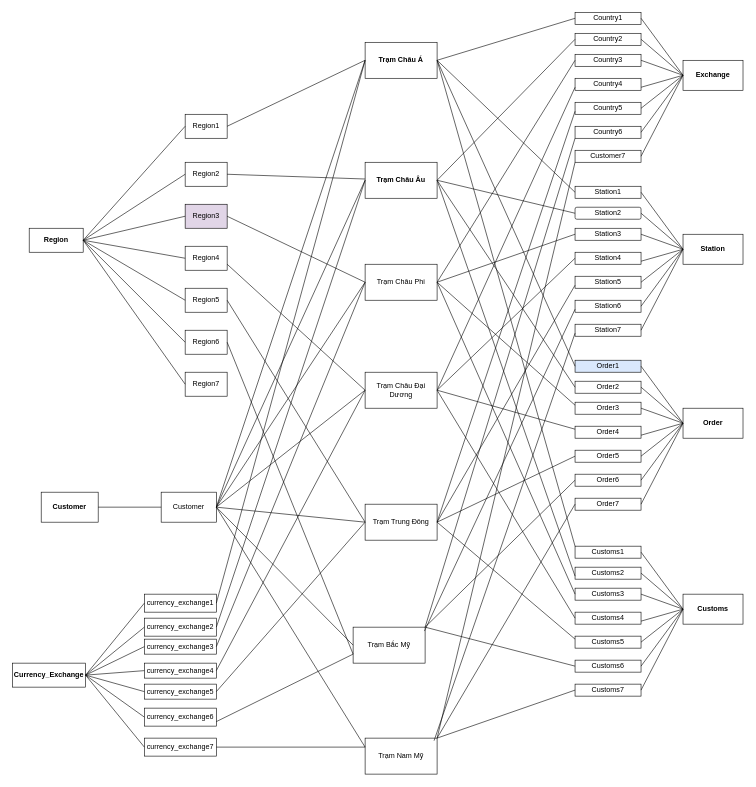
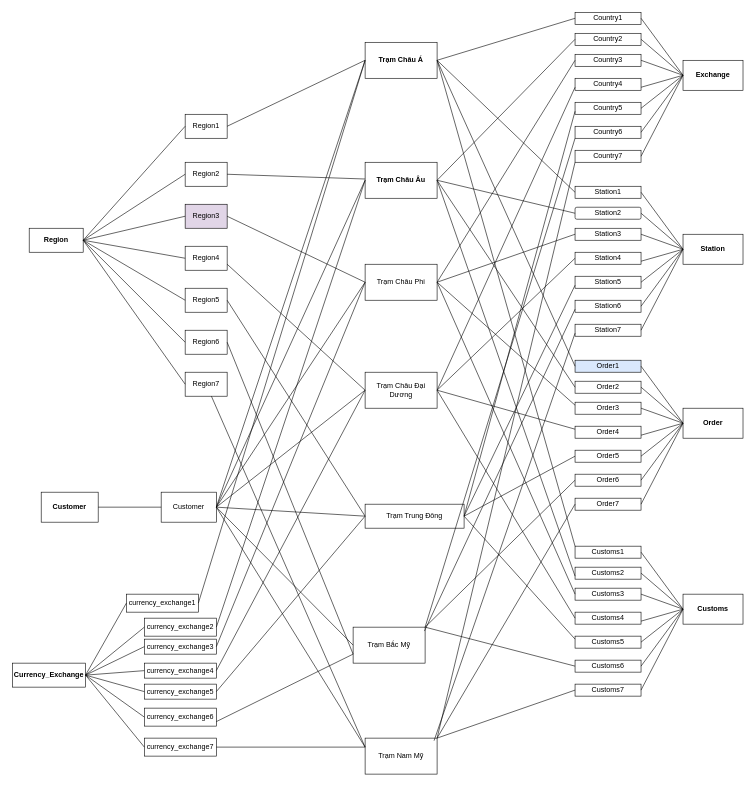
node "Customer7": label "Customer7" -> "Country7"
node "Trạm Trung Đông": size 72x36 -> 99x24
node "currency_exchange1": moved (180, 603) -> (162, 603)
edge "Region7" -- "Trạm Nam Mỹ": added
